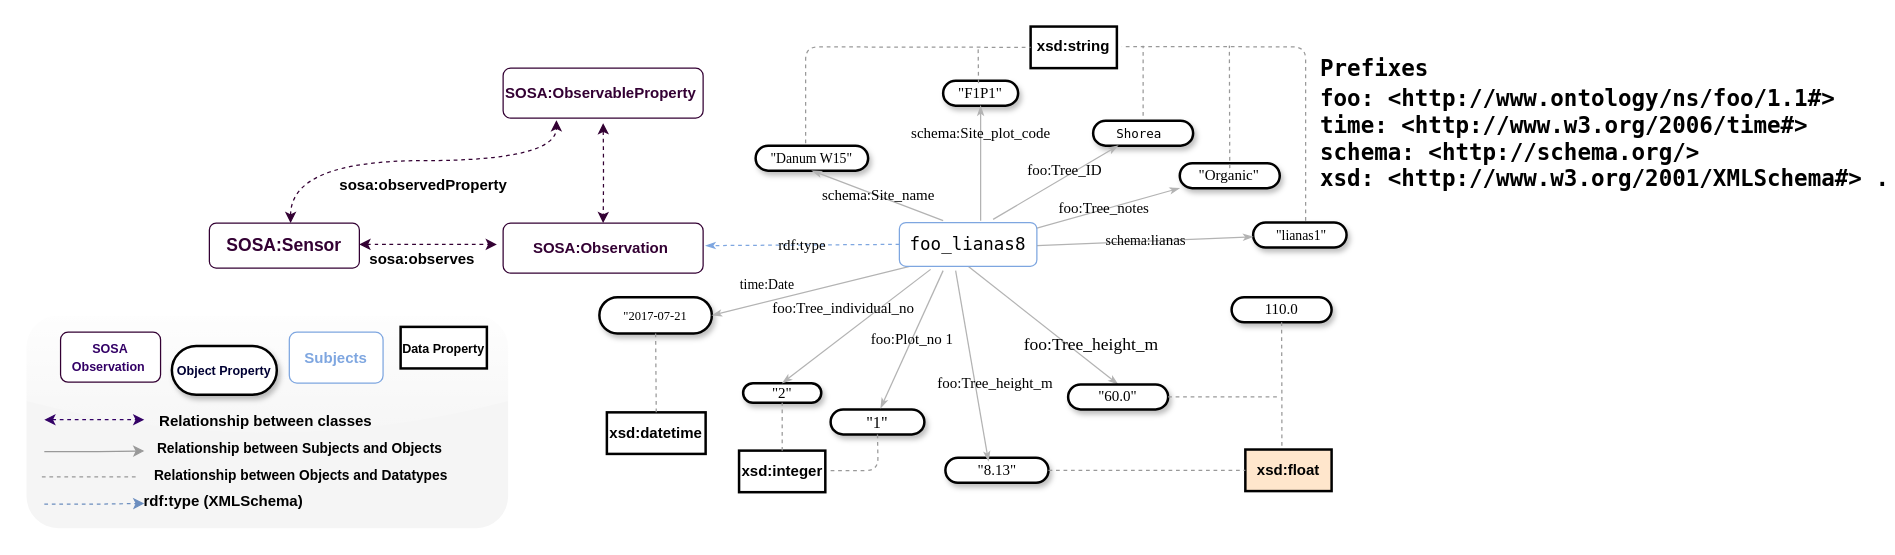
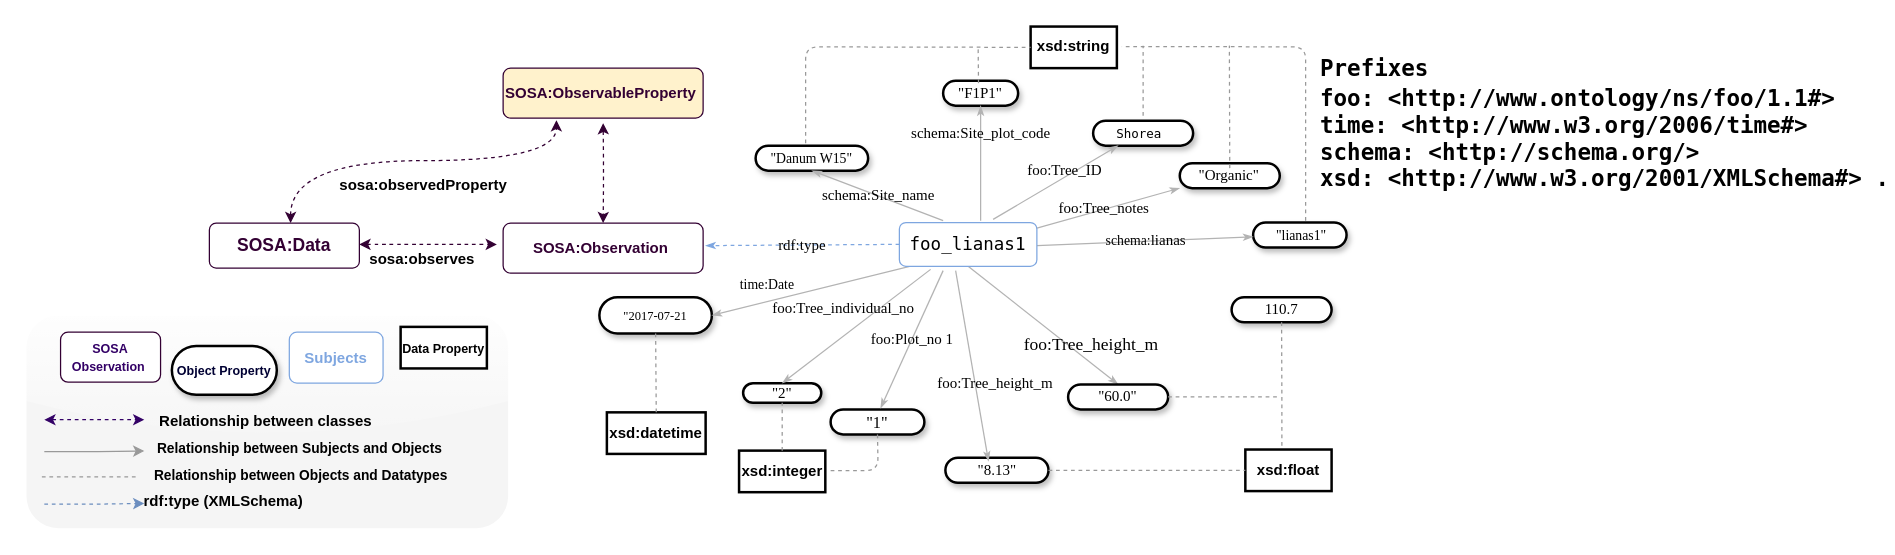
node "SOSA:ObservableProperty": fillcolor #ffffff -> #fff2cc
node "foo_lianas8": label "foo_lianas8" -> "foo_lianas1"
node "SOSA:Sensor": label "SOSA:Sensor" -> "SOSA:Data"
node "110.0": label "110.0" -> "110.7"
node "xsd:float": fillcolor #ffe6cc -> #ffffff
